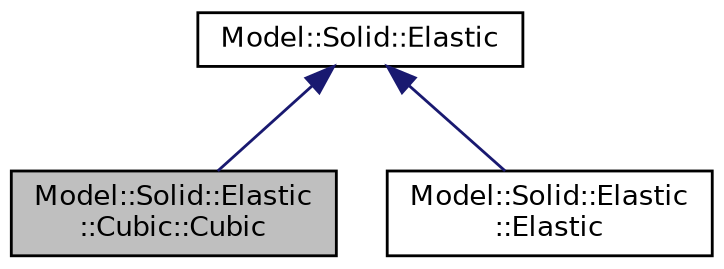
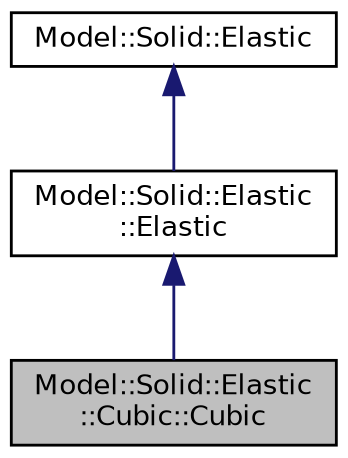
edge "Model::Solid::Elastic ::Cubic::Cubic" -> "Model::Solid::Elastic": now "Model::Solid::Elastic ::Cubic::Cubic" -> "Model::Solid::Elastic ::Elastic"
